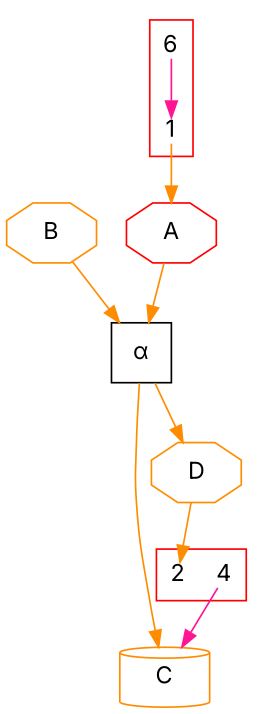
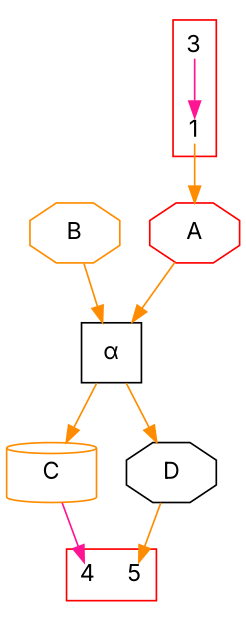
node "6": label "6" -> "3"
node "D": color darkorange -> black
node "2": label "2" -> "5"
edge "4" -> "C": reversed
